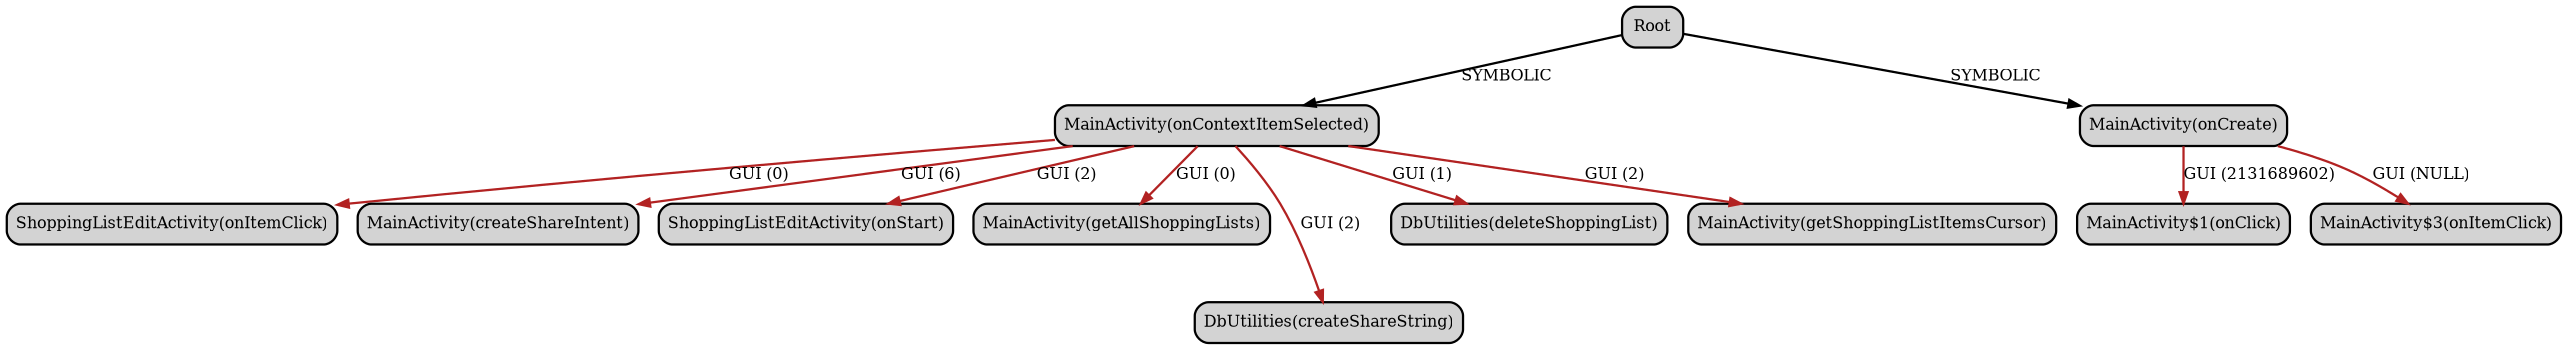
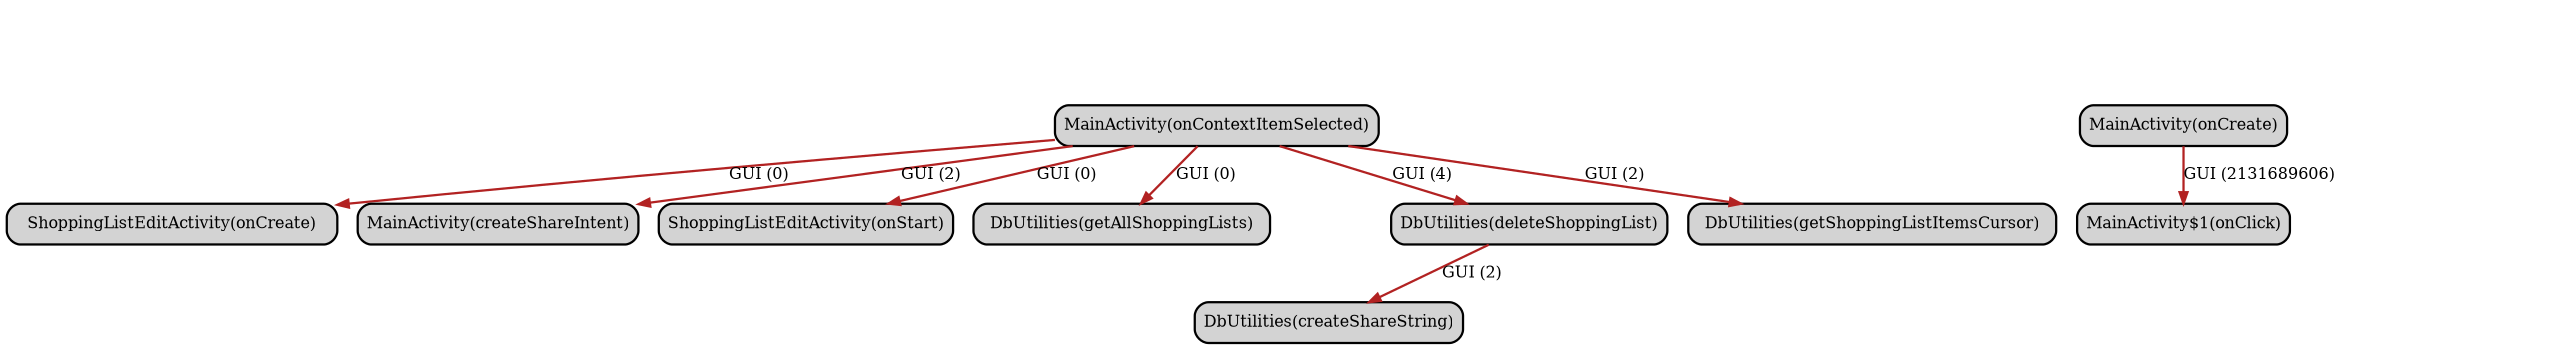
node "Root": removed
edge "MainActivity(onContextItemSelected)" -> "MainActivity(createShareIntent)": label "GUI (6)" -> "GUI (2)"
edge "MainActivity(onContextItemSelected)" -> "ShoppingListEditActivity(onStart)": label "GUI (2)" -> "GUI (0)"
edge "MainActivity(onContextItemSelected)" -> "DbUtilities(deleteShoppingList)": label "GUI (1)" -> "GUI (4)"
edge "MainActivity(onCreate)" -> "MainActivity$1(onClick)": label "GUI (2131689602)" -> "GUI (2131689606)"
edge "MainActivity(onContextItemSelected)" -> "DbUtilities(createShareString)": now "DbUtilities(deleteShoppingList)" -> "DbUtilities(createShareString)"
node "ShoppingListEditActivity(onItemClick)": label "ShoppingListEditActivity(onItemClick)" -> "ShoppingListEditActivity(onCreate)"
node "MainActivity(getAllShoppingLists)": label "MainActivity(getAllShoppingLists)" -> "DbUtilities(getAllShoppingLists)"
node "MainActivity(getShoppingListItemsCursor)": label "MainActivity(getShoppingListItemsCursor)" -> "DbUtilities(getShoppingListItemsCursor)"
node "MainActivity$3(onItemClick)": removed
